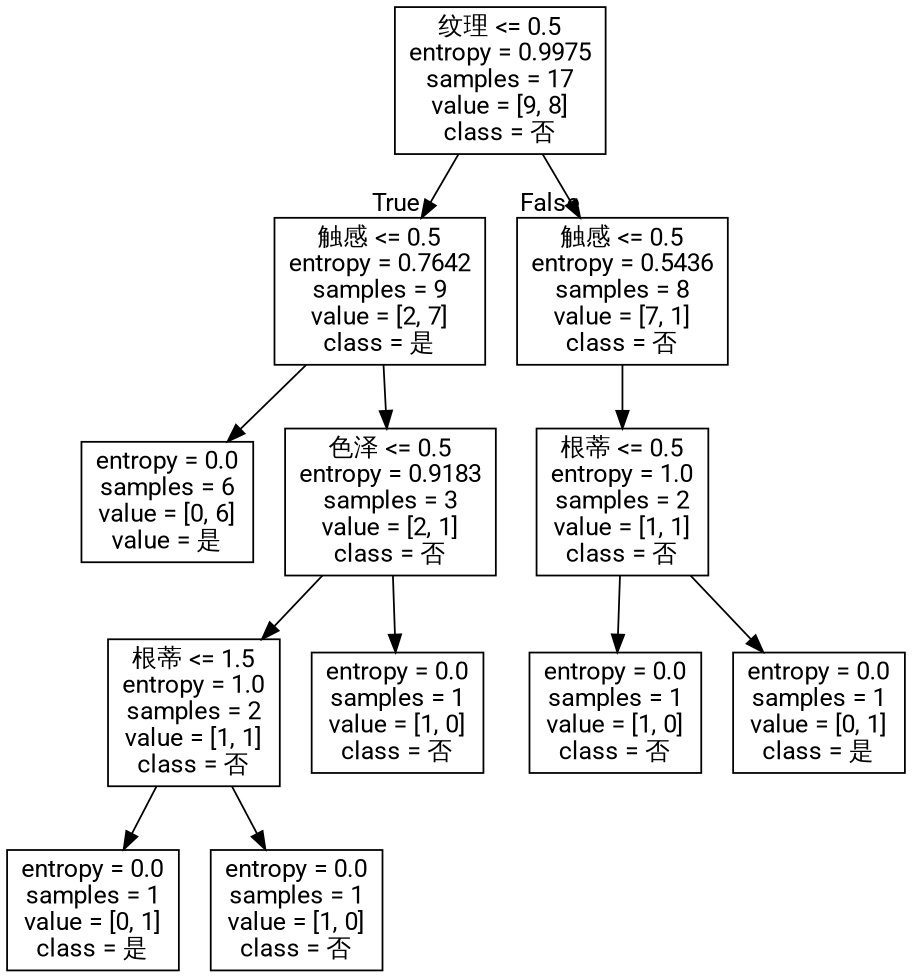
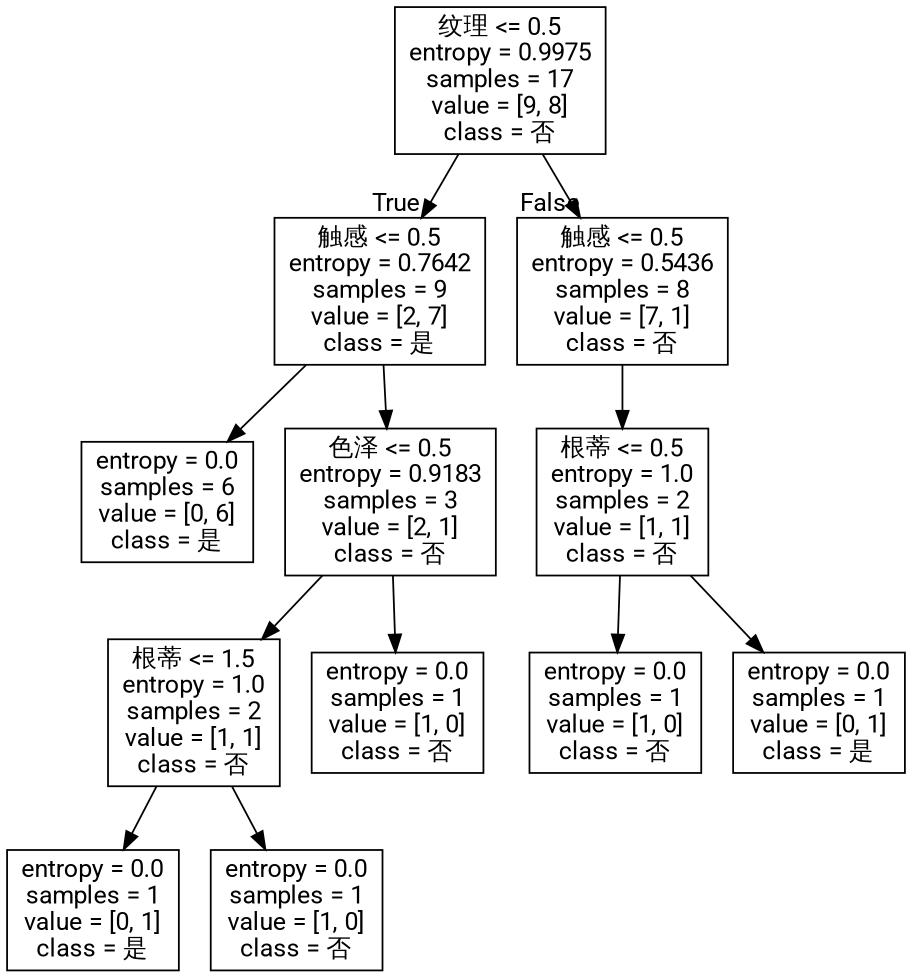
node "entropy = 0.0 samples = 6 value = [0, 6] value = 是": label "entropy = 0.0 samples = 6 value = [0, 6] value = 是" -> "entropy = 0.0 samples = 6 value = [0, 6] class = 是"
